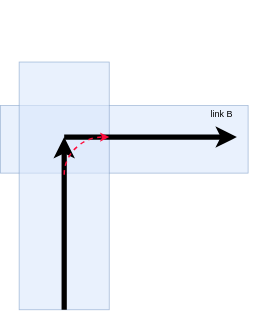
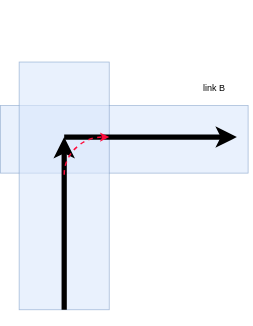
node "link B": moved (222, 114) -> (214, 88)
